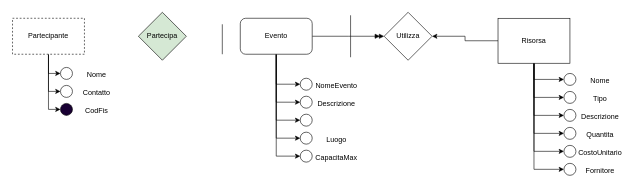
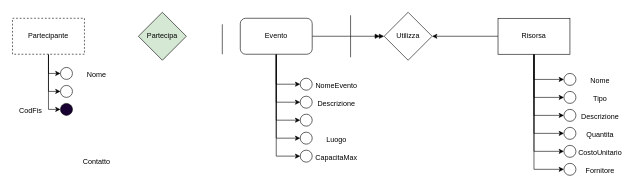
node "Risorsa": size 72x45 -> 72x36
node "Contatto": moved (96, 93) -> (96, 162)
node "CodFis": moved (96, 111) -> (30, 111)
